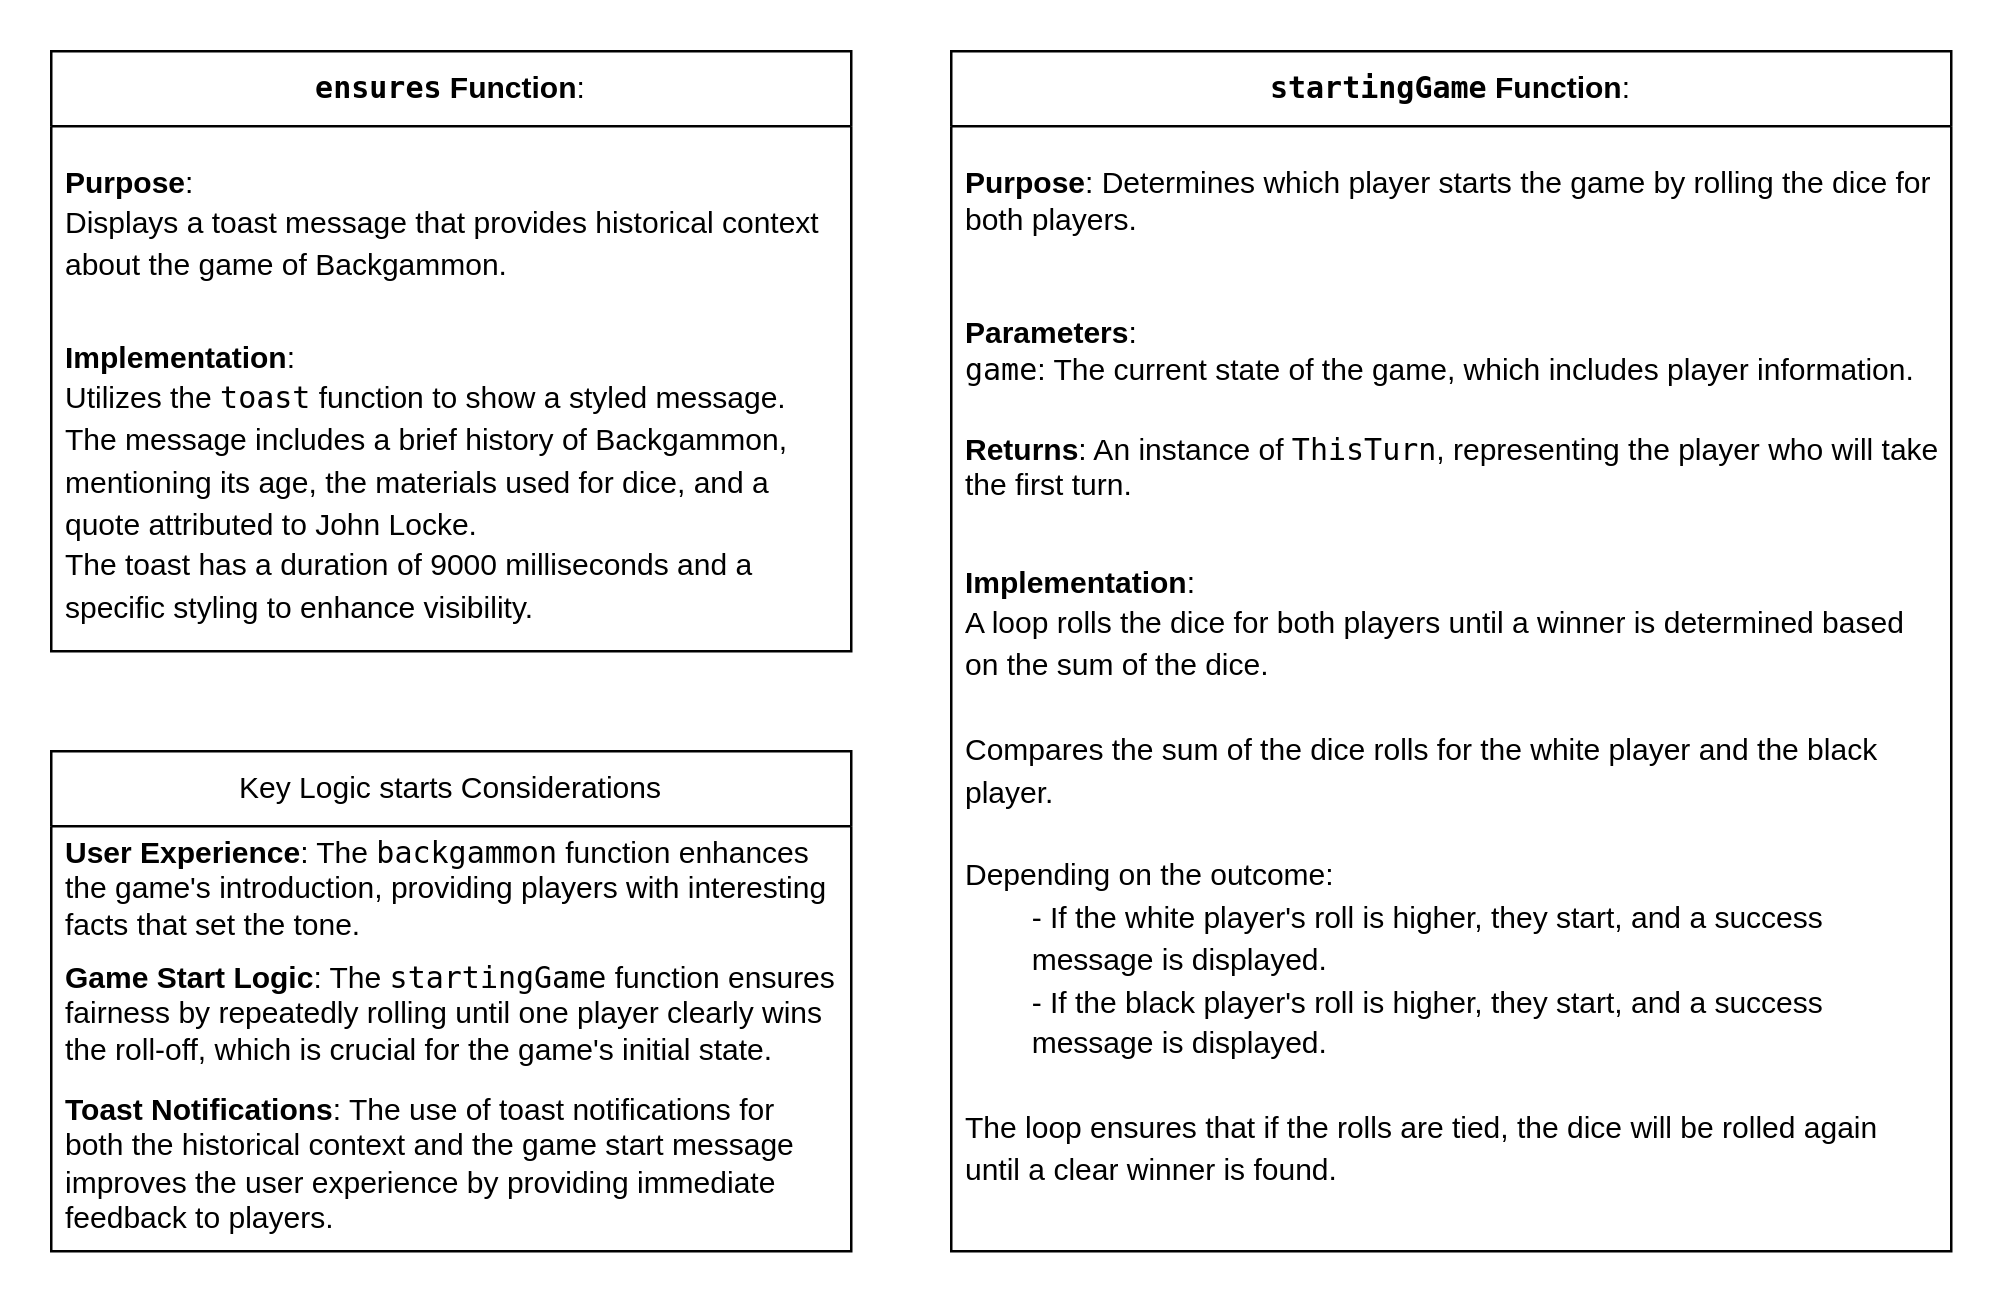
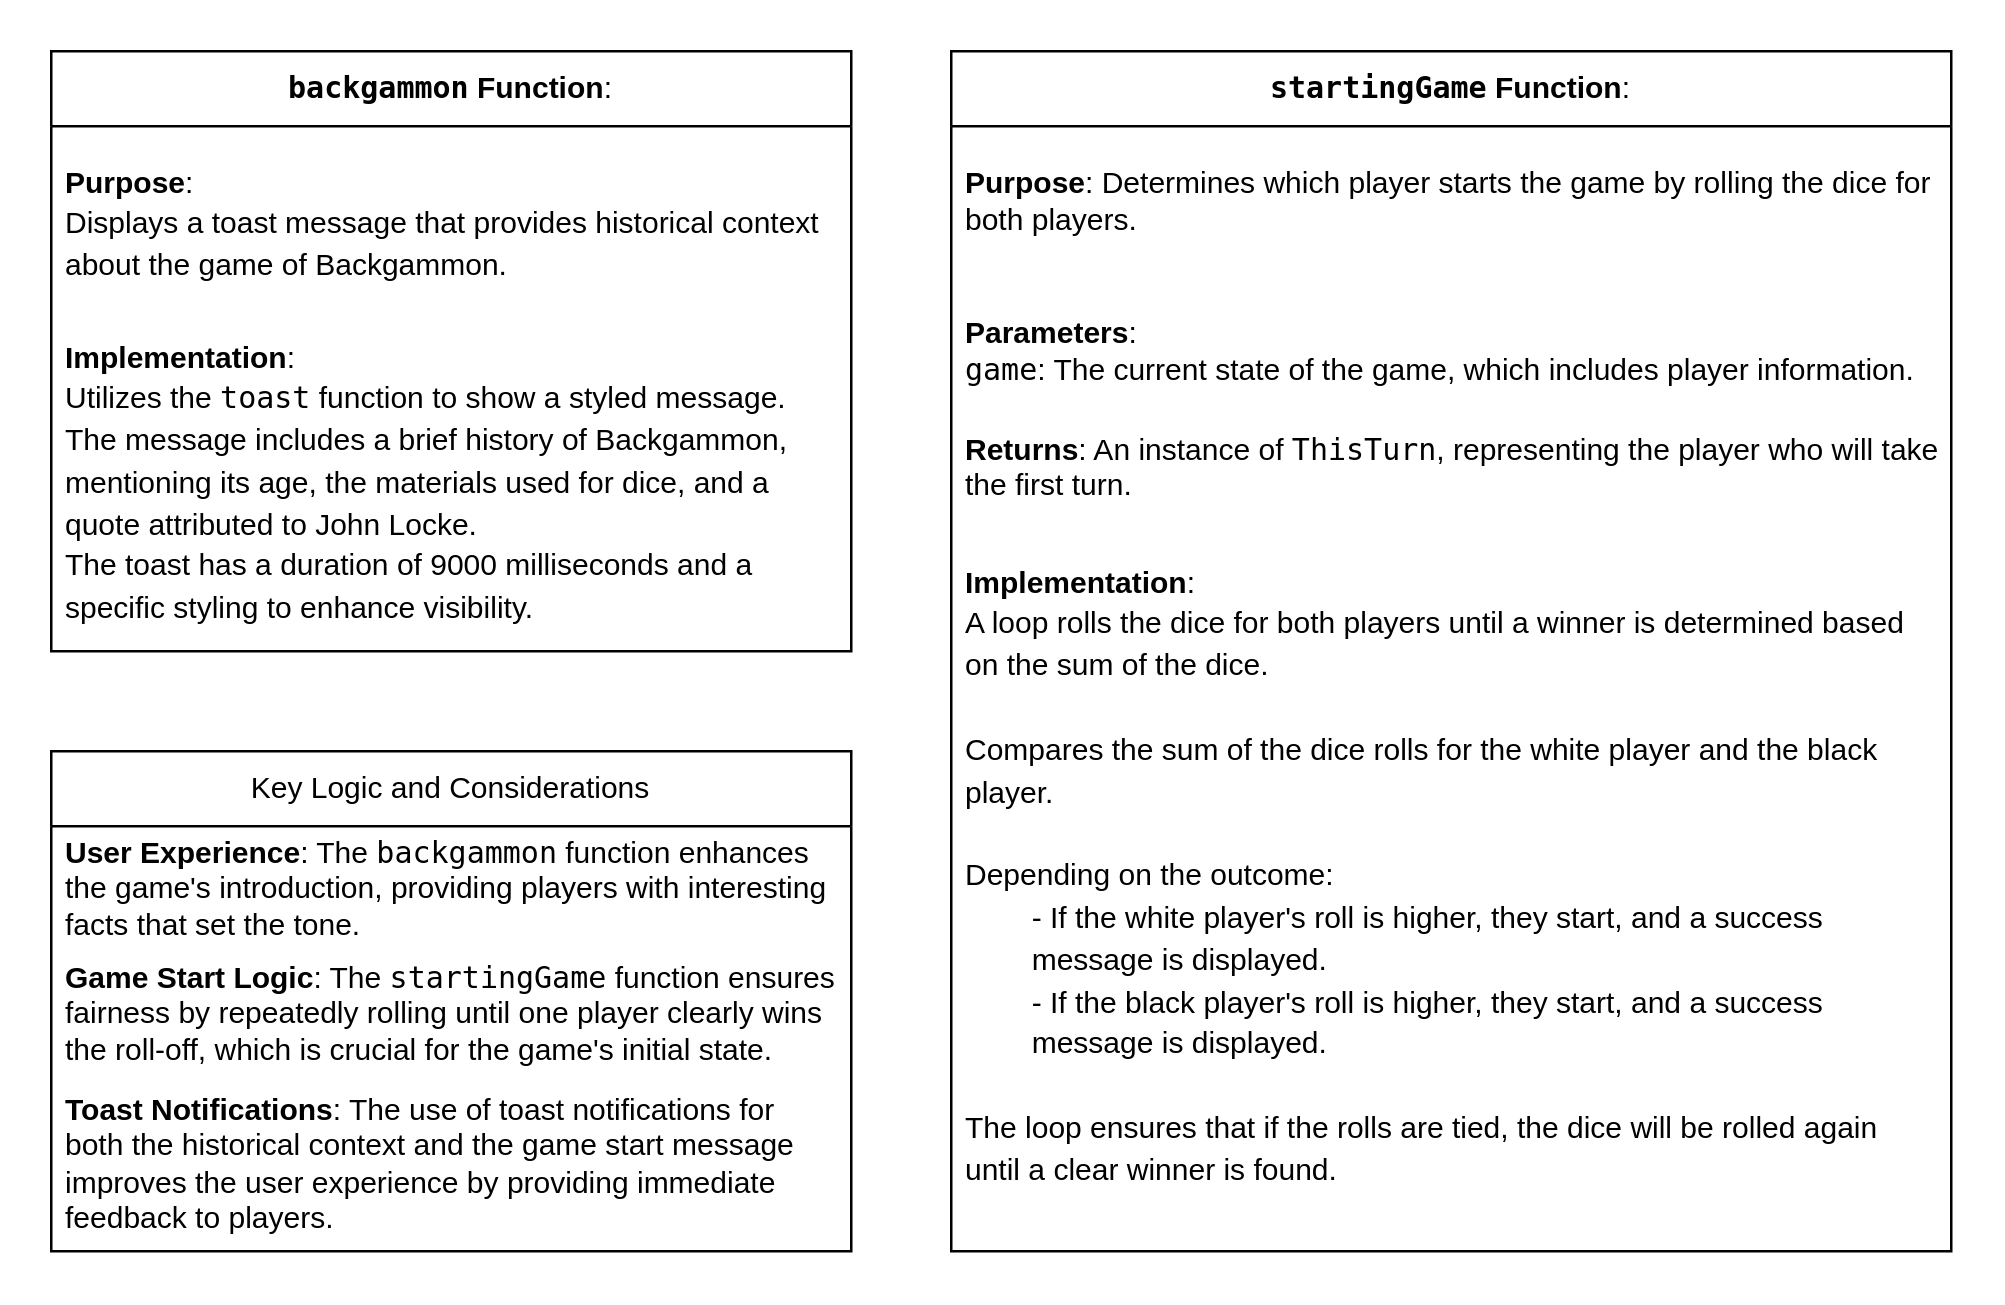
node "ensures Function:": label "ensures Function:" -> "backgammon Function:"
node "Key Logic starts Considerations": label "Key Logic starts Considerations" -> "Key Logic and Considerations"
